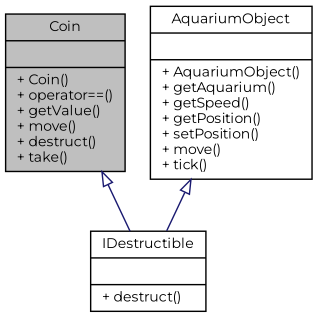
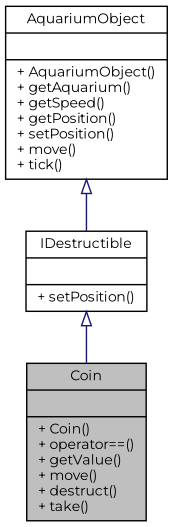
edge "IDestructible" -> "Coin": reversed
node "IDestructible": text "+ destruct()" -> "+ setPosition()"
